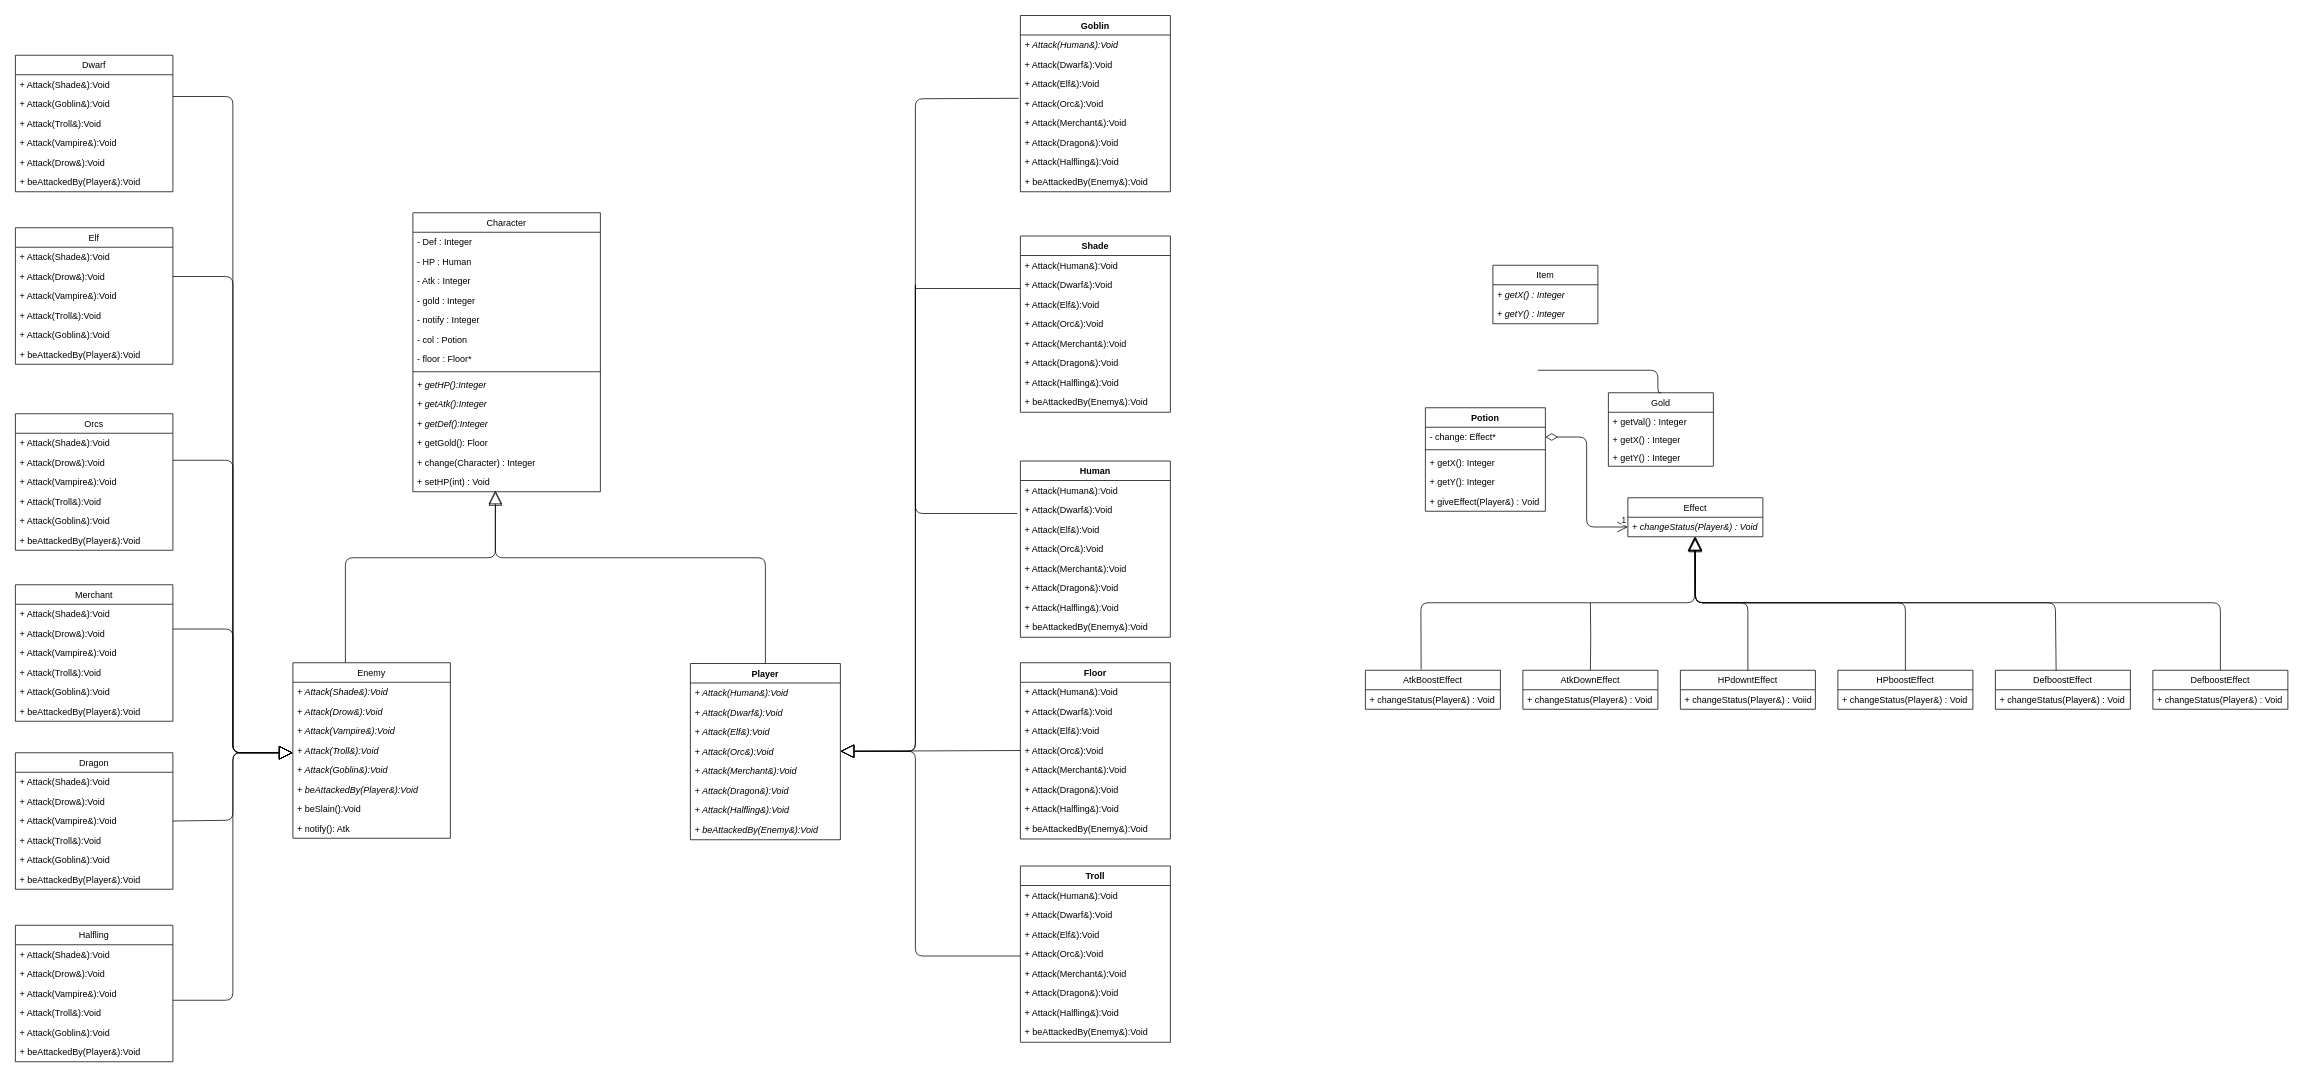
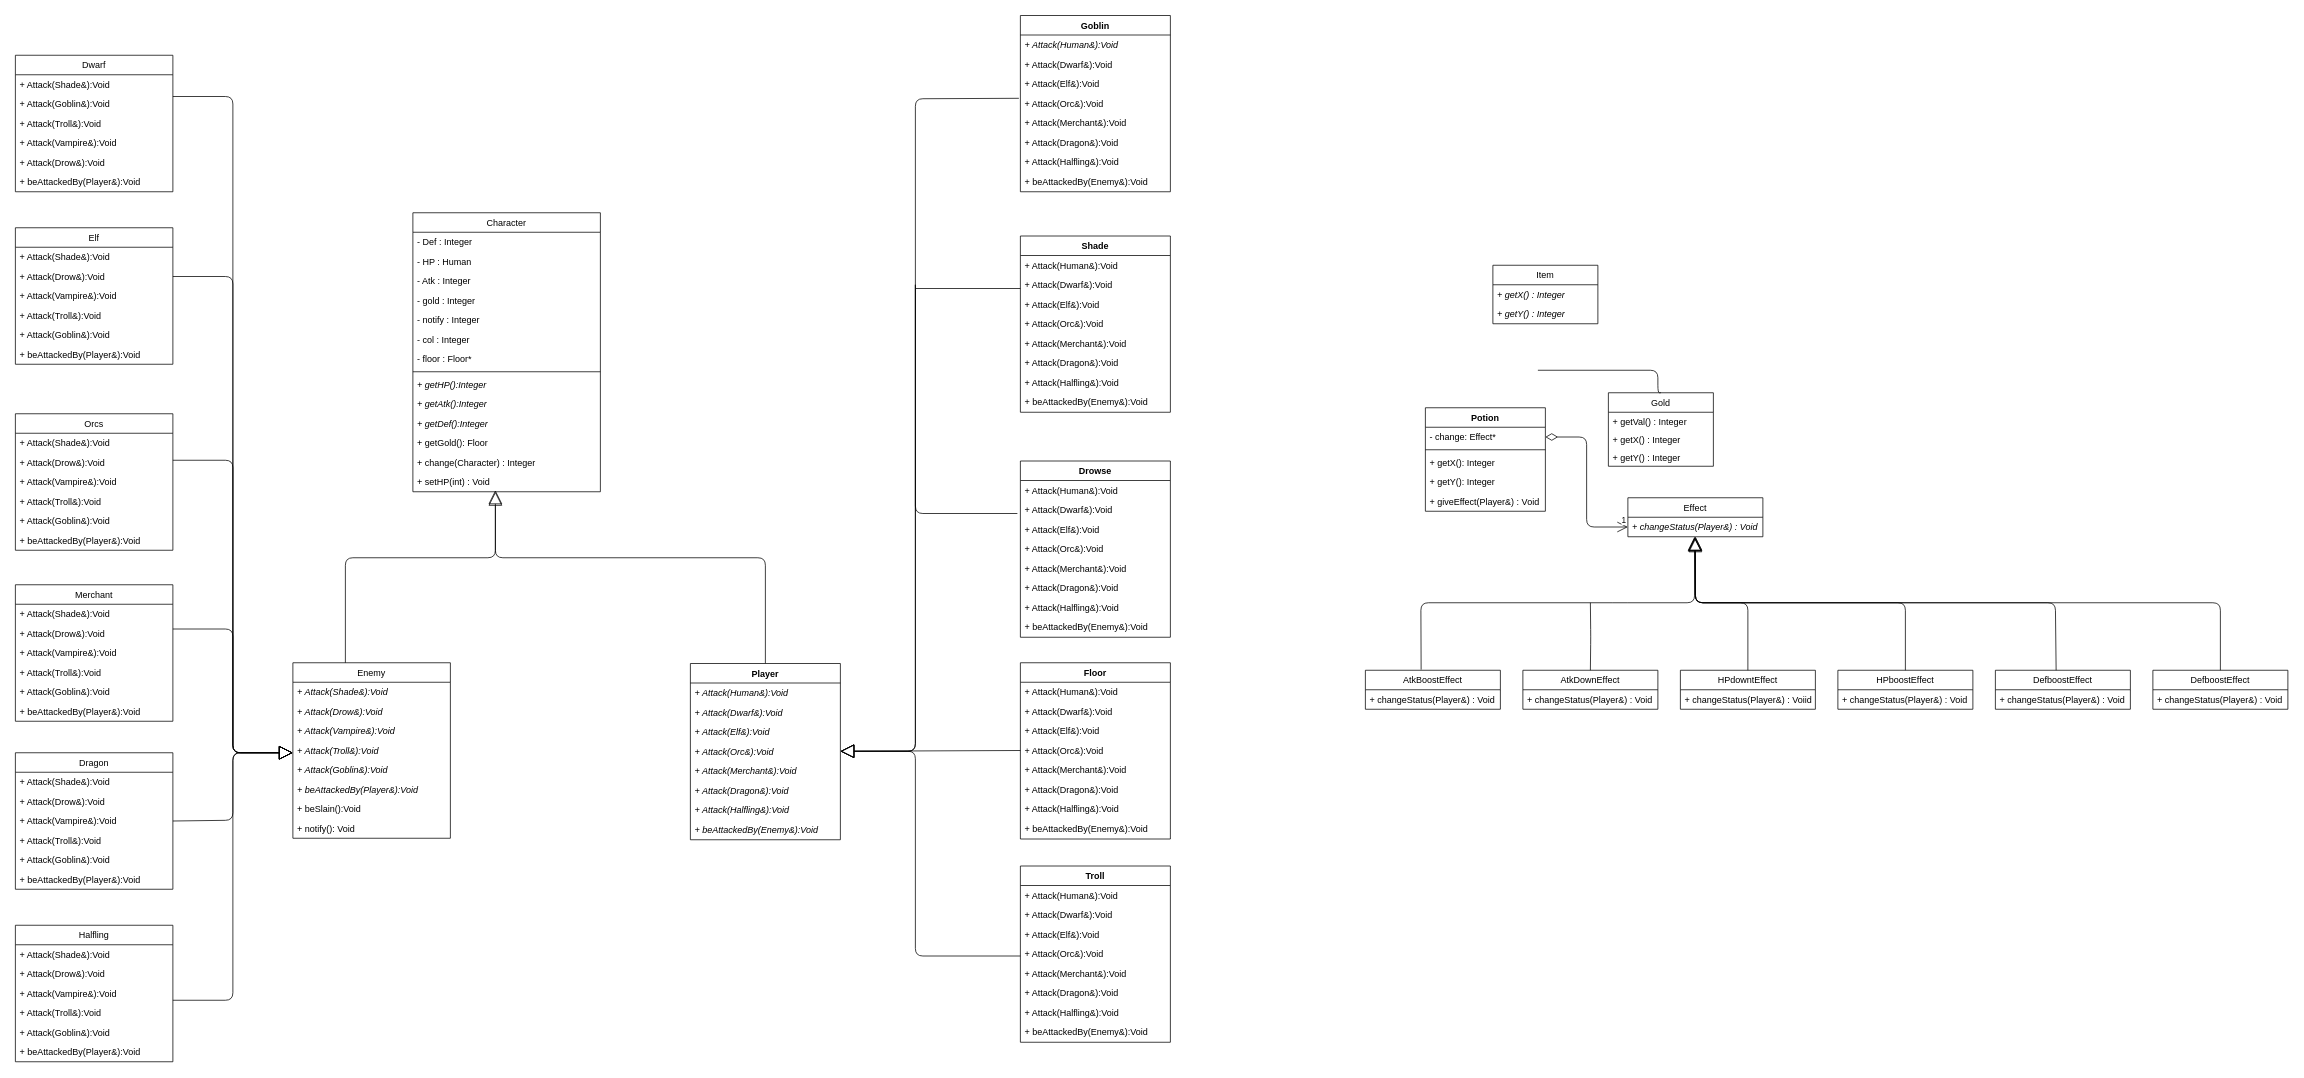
node "- col : Potion": label "- col : Potion" -> "- col : Integer"
node "Human": label "Human" -> "Drowse"
node "+ notify(): Atk": label "+ notify(): Atk" -> "+ notify(): Void"
